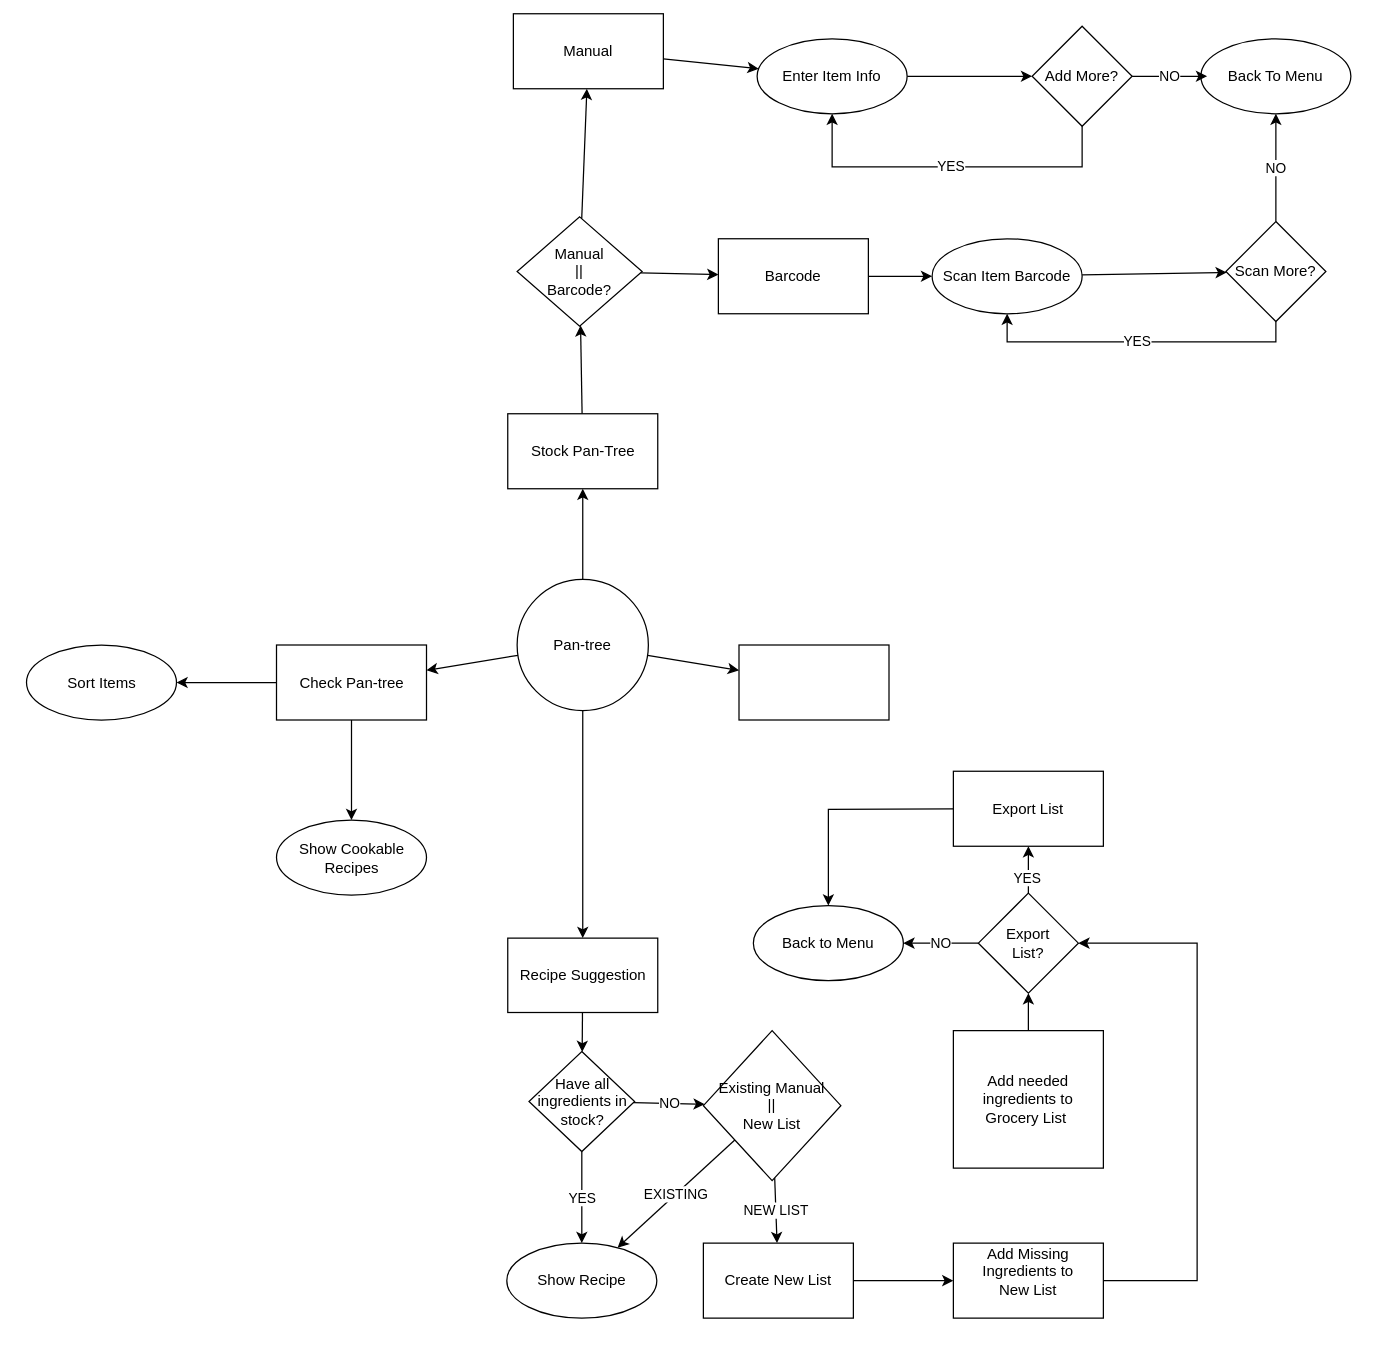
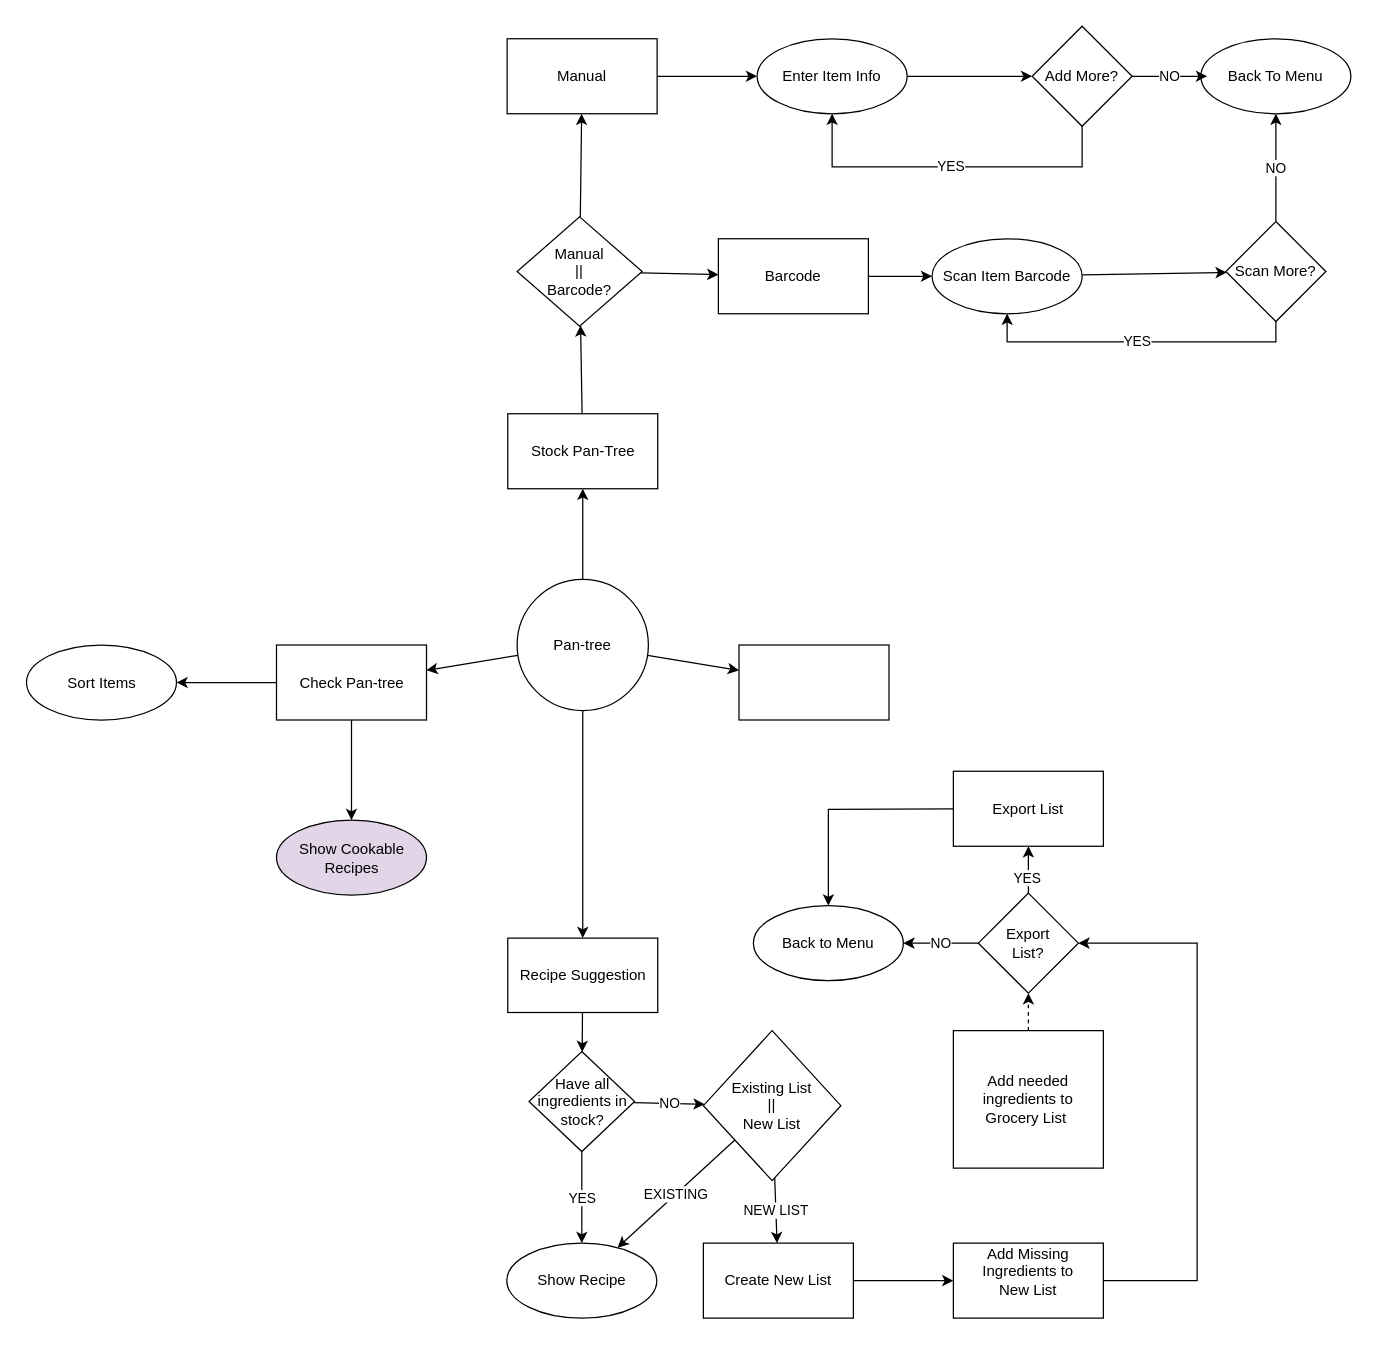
node "Manual": moved (588, 51) -> (582, 76)
node "Show Cookable Recipes": fillcolor #ffffff -> #e1d5e7
edge "Add needed ingredients to Grocery List" -> "Export List?": style solid -> dashed
node "Existing Manual || New List": label "Existing Manual || New List" -> "Existing List || New List"
